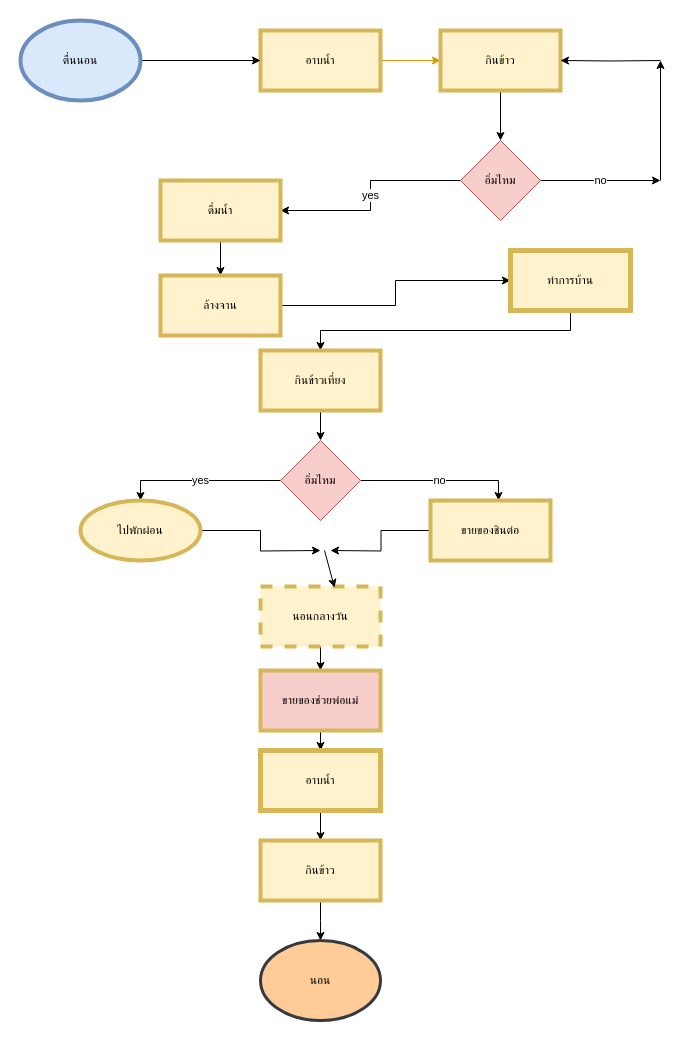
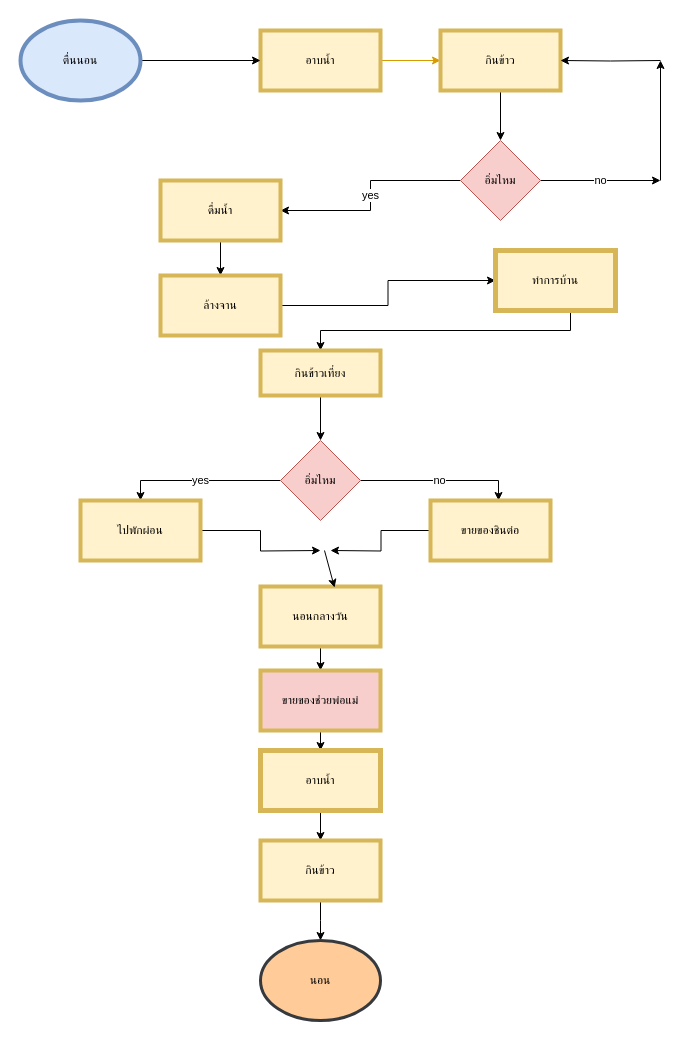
node "ทำการบ้าน": moved (571, 281) -> (556, 281)
node "กินข้าวเที่ยง": size 120x60 -> 120x45
node "ไปพักผ่อน": shape ellipse -> rectangle
node "นอนกลางวัน": style dashed -> solid
